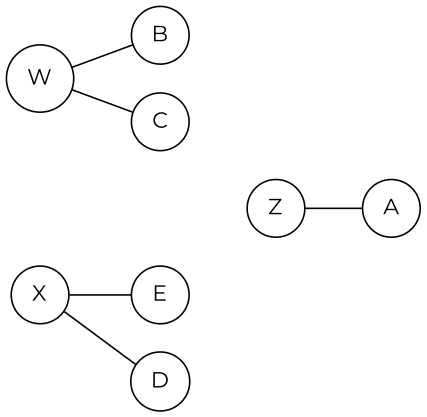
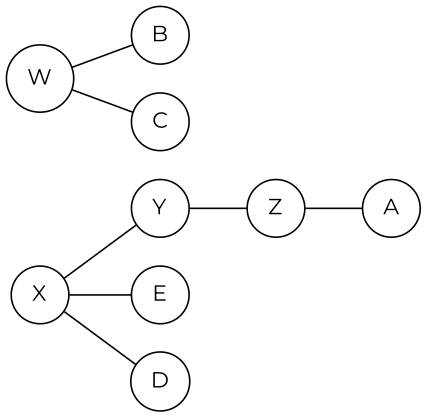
node "Y": added
